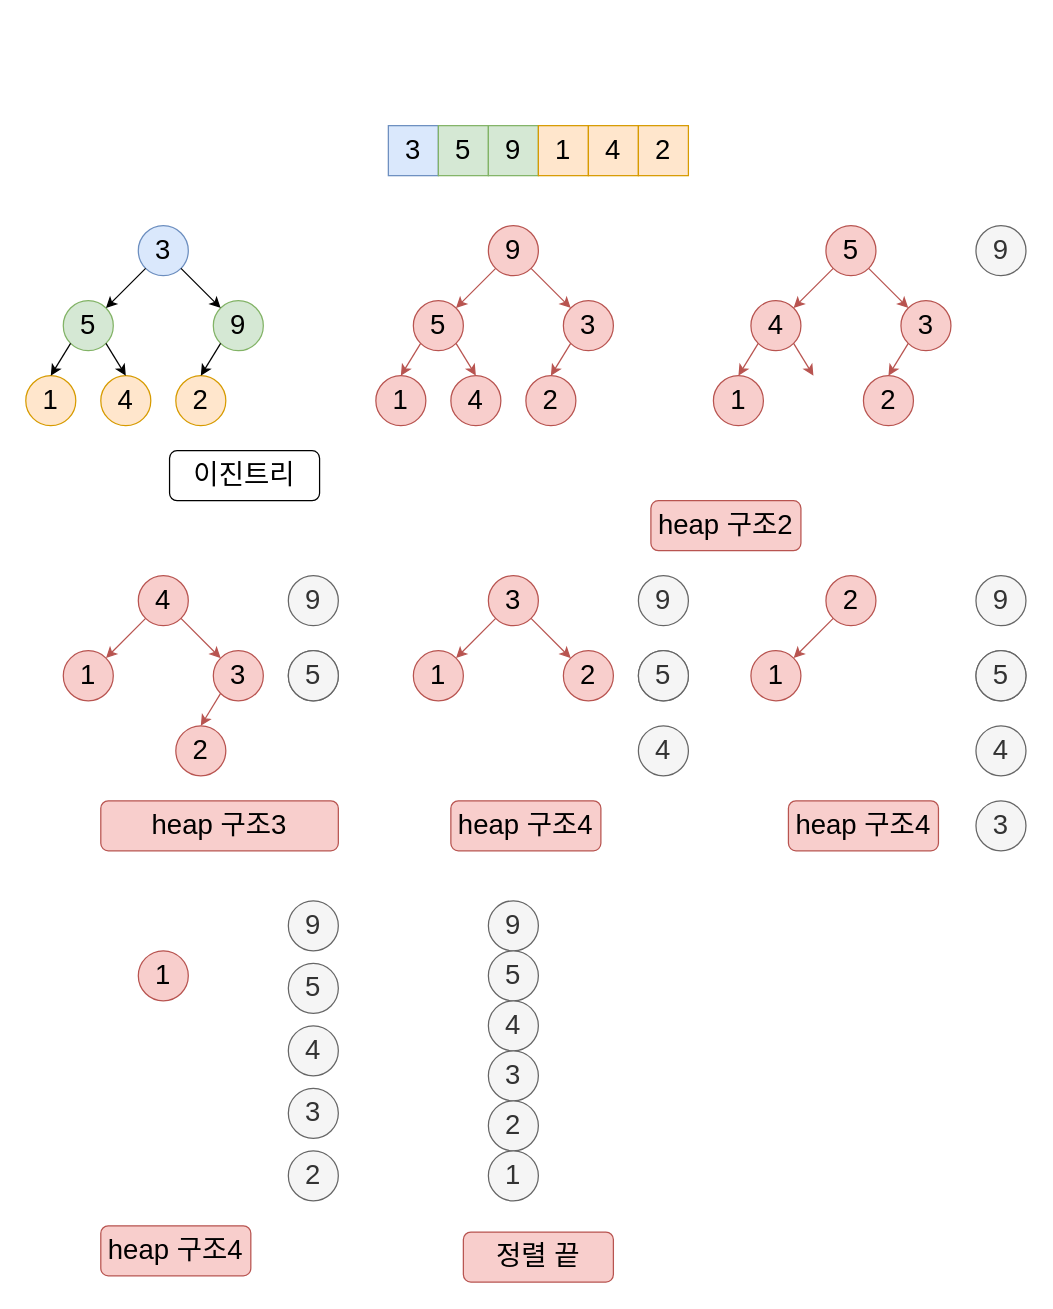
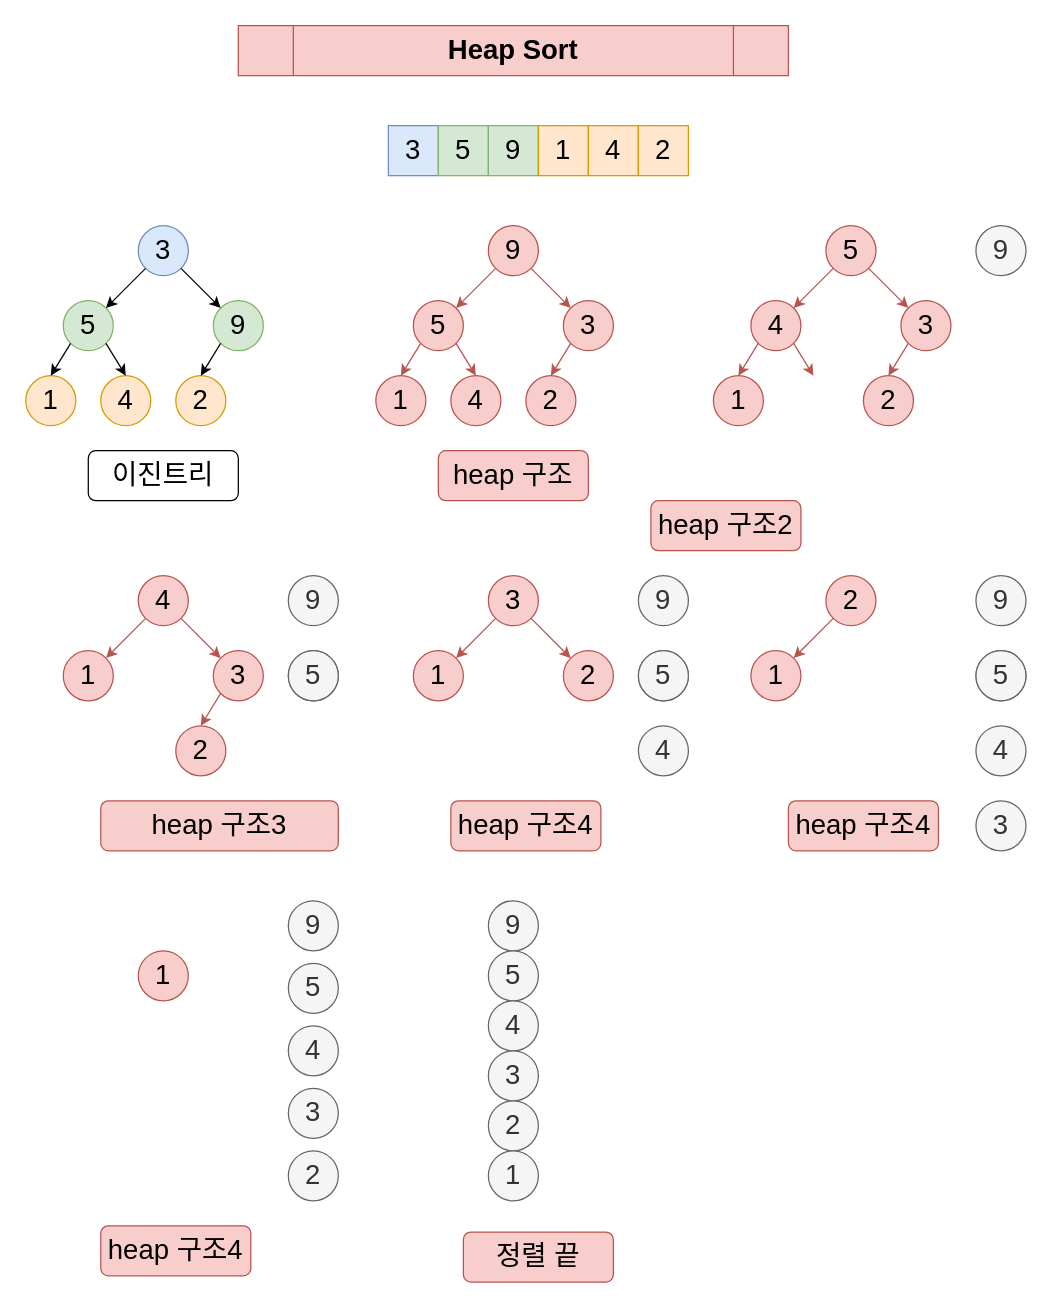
node "Heap Sort": added
node "이진트리": moved (244, 476) -> (163, 476)
node "heap 구조": added
